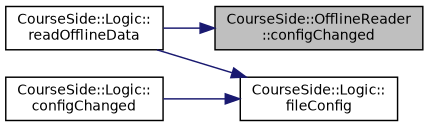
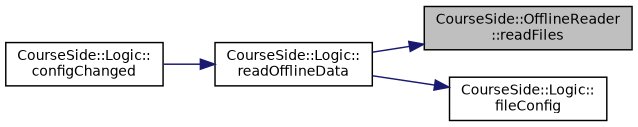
node "CourseSide::OfflineReader ::configChanged": label "CourseSide::OfflineReader ::configChanged" -> "CourseSide::OfflineReader ::readFiles"
edge "CourseSide::Logic:: configChanged" -> "CourseSide::Logic:: fileConfig": now "CourseSide::Logic:: configChanged" -> "CourseSide::Logic:: readOfflineData"
